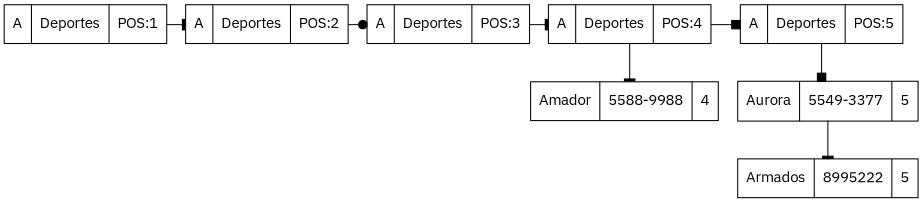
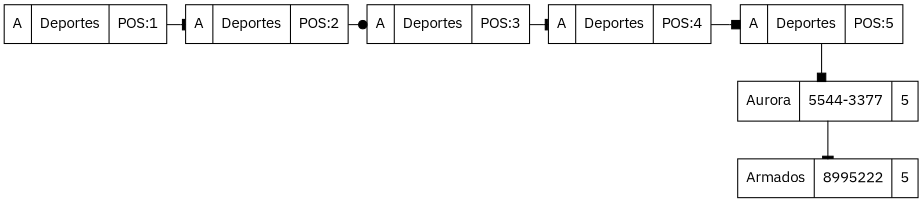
node "Amador": removed
node "Aurora": text "5549-3377" -> "5544-3377"
